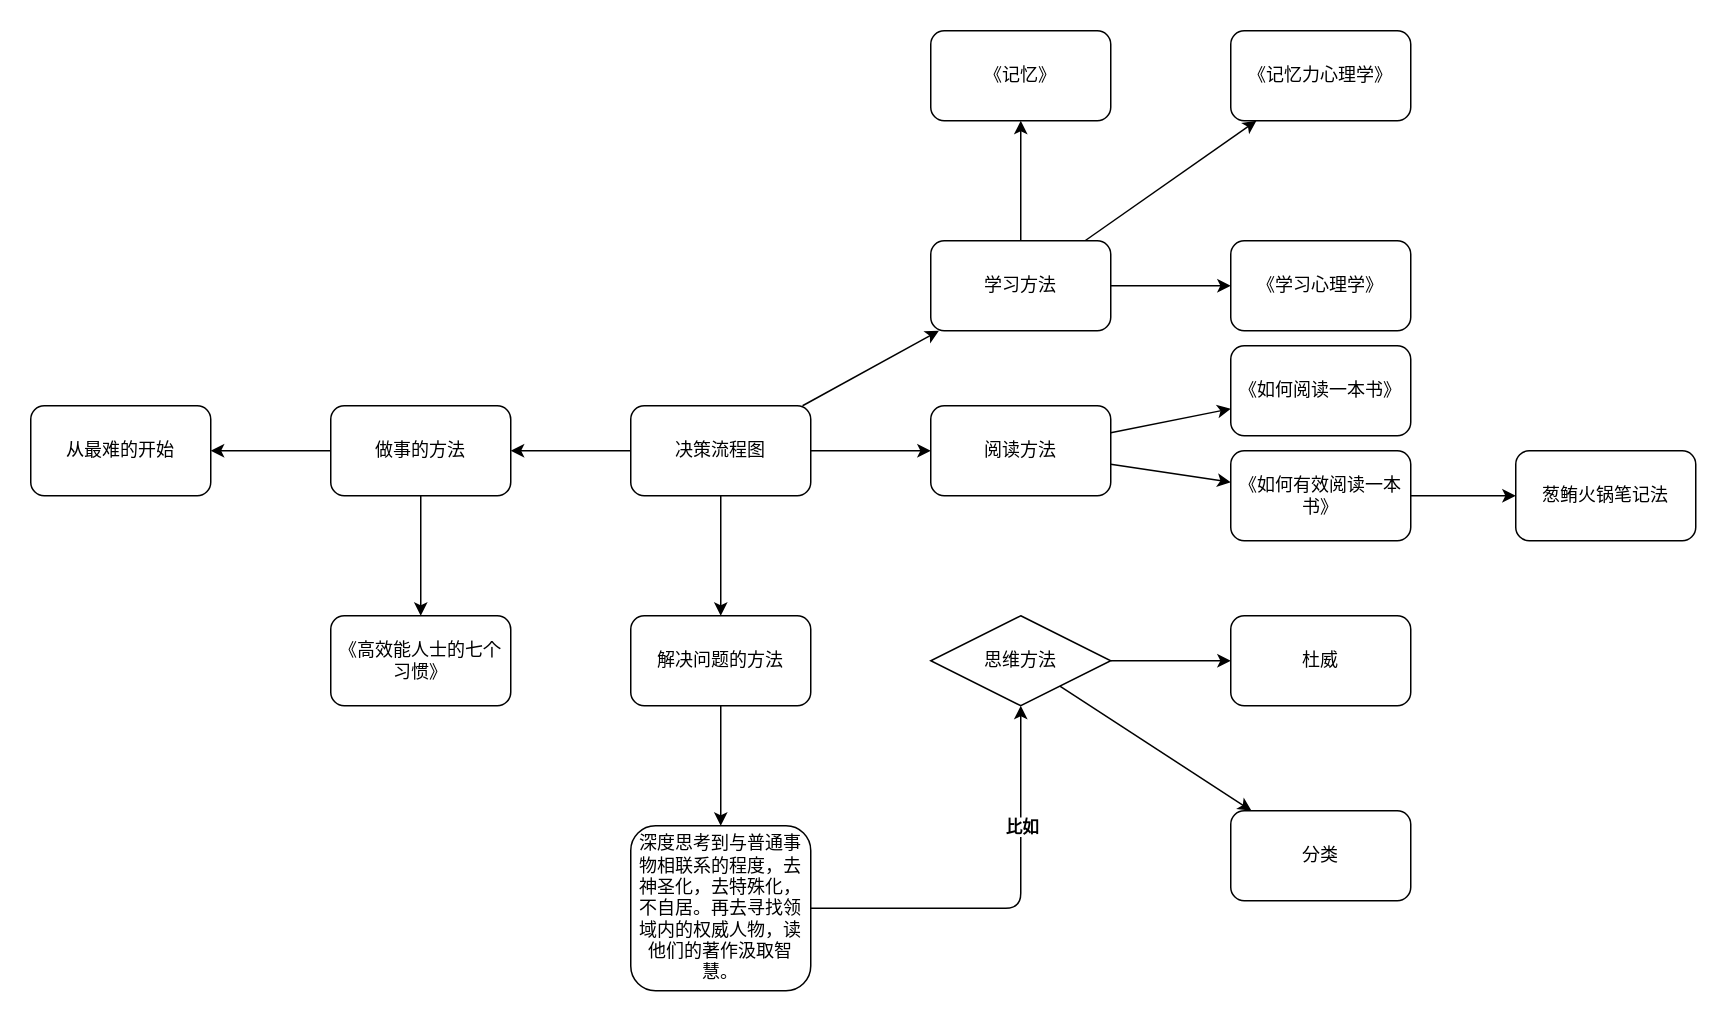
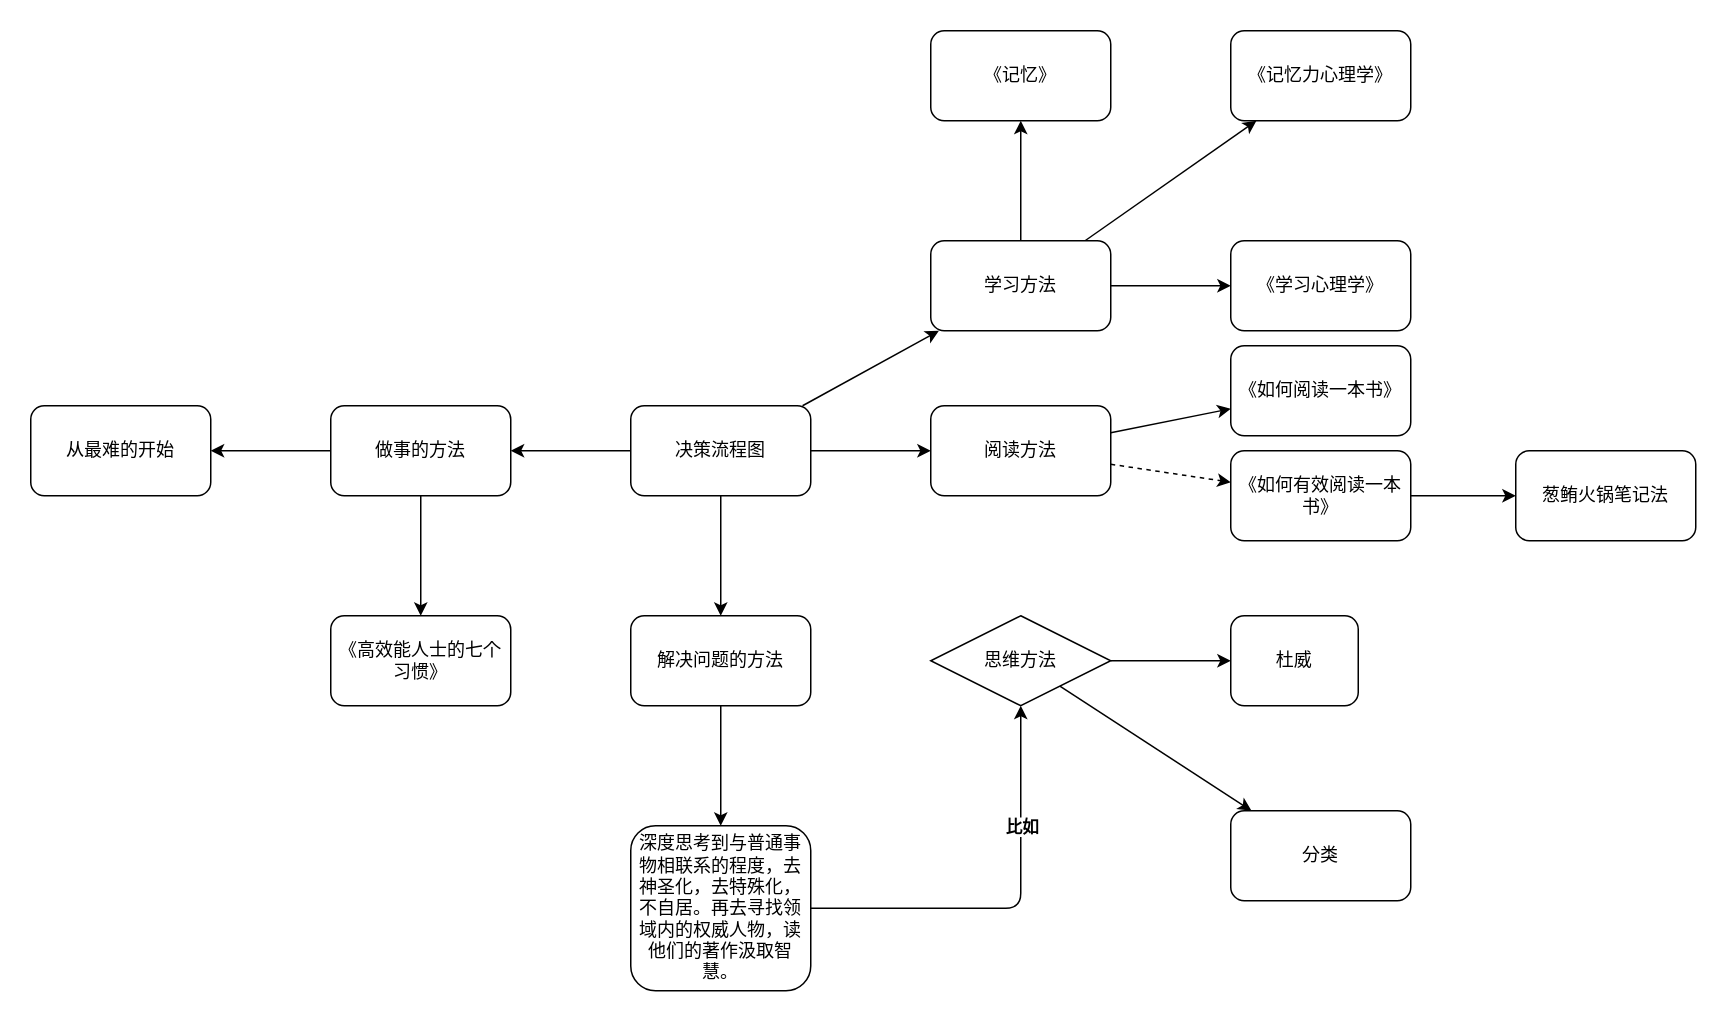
edge "阅读方法" -> "《如何有效阅读一本书》": style solid -> dashed
node "杜威": size 180x90 -> 128x90
